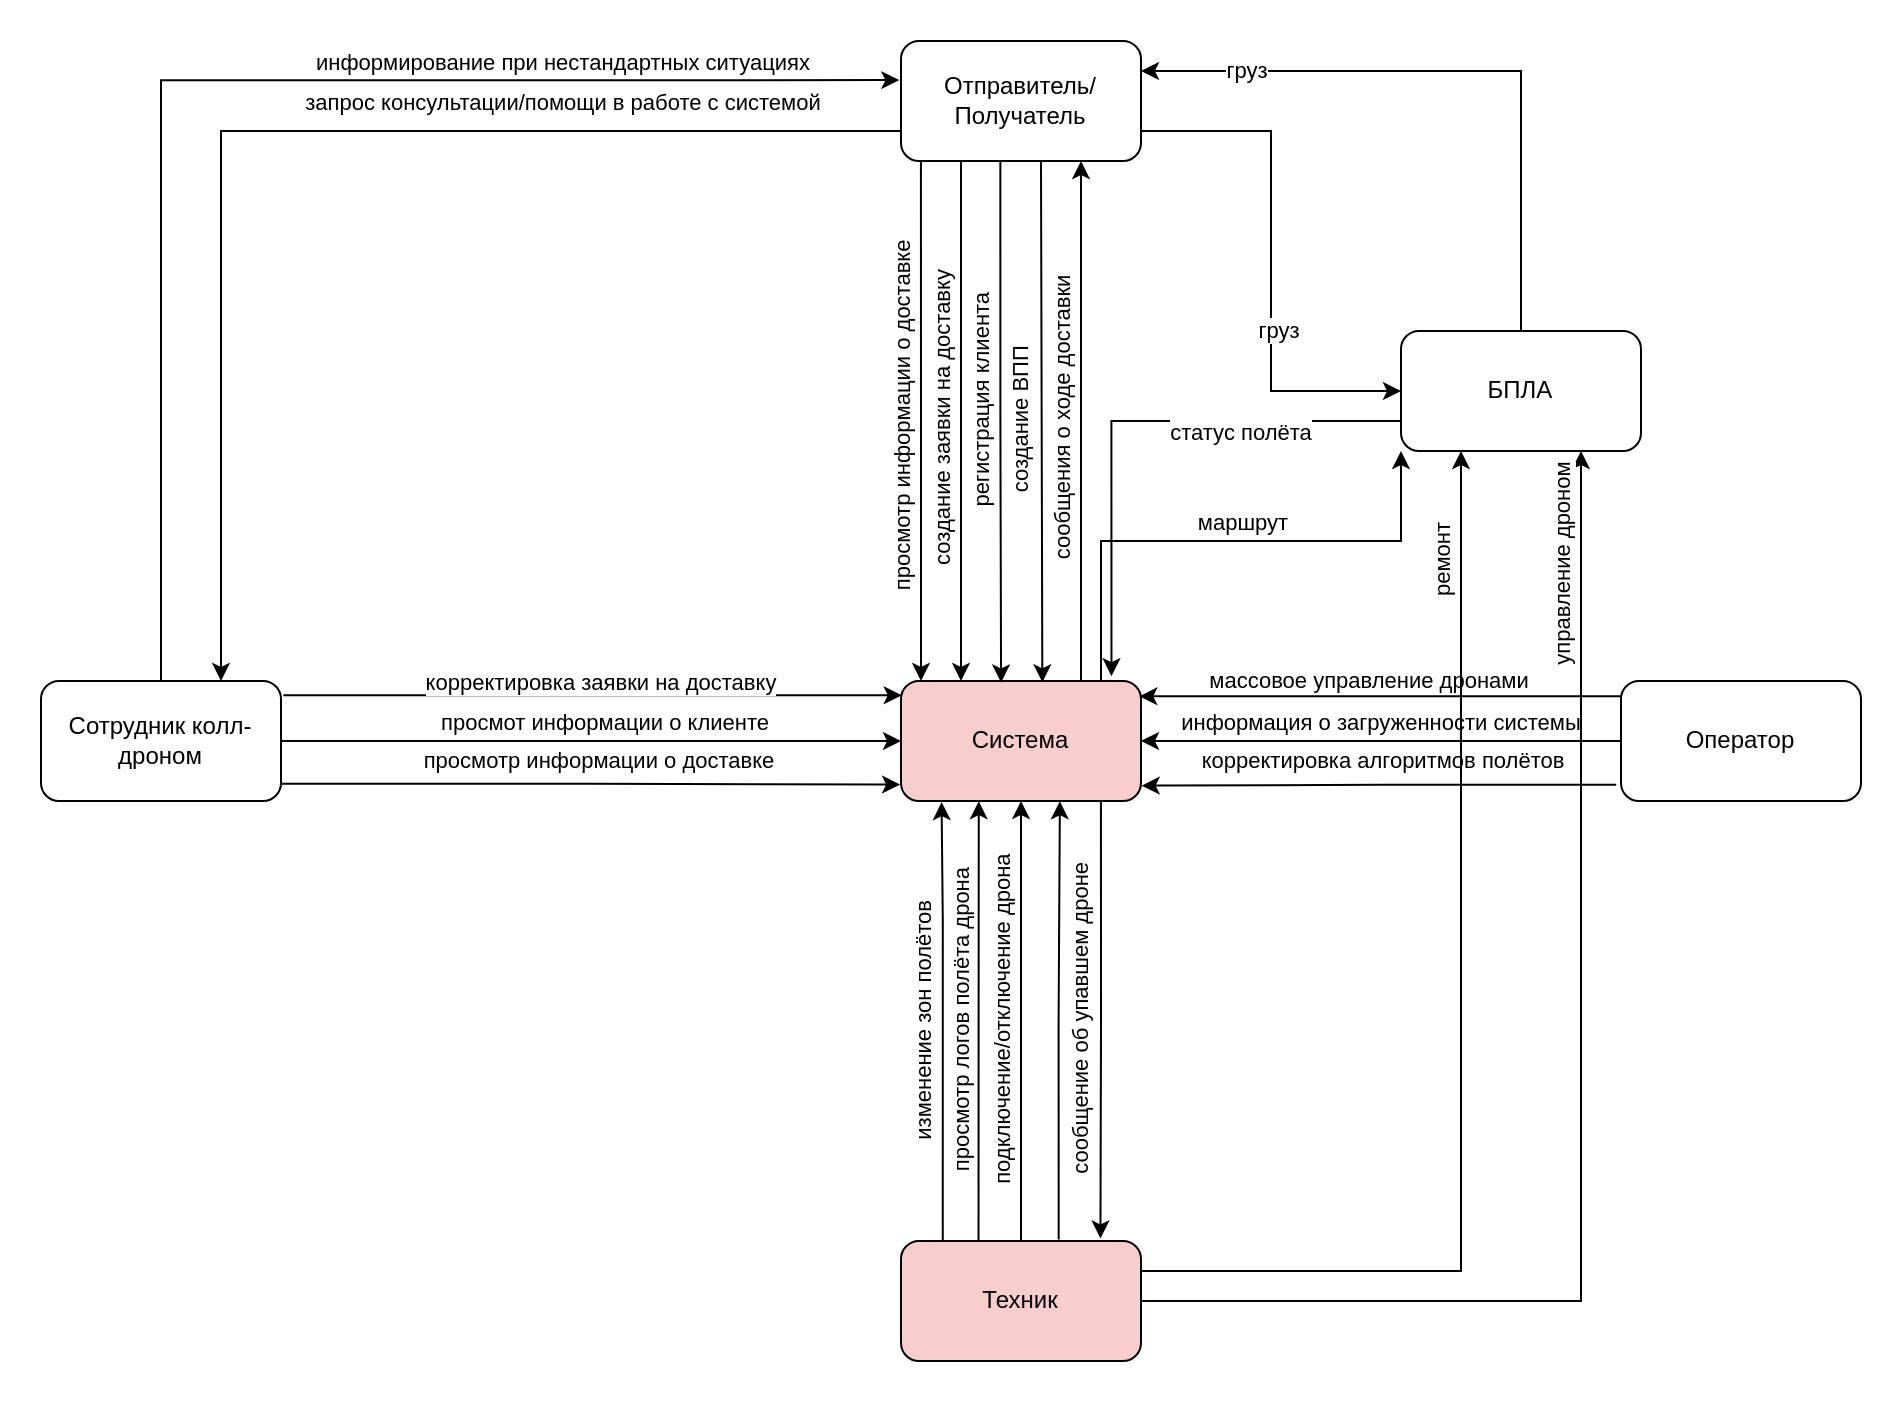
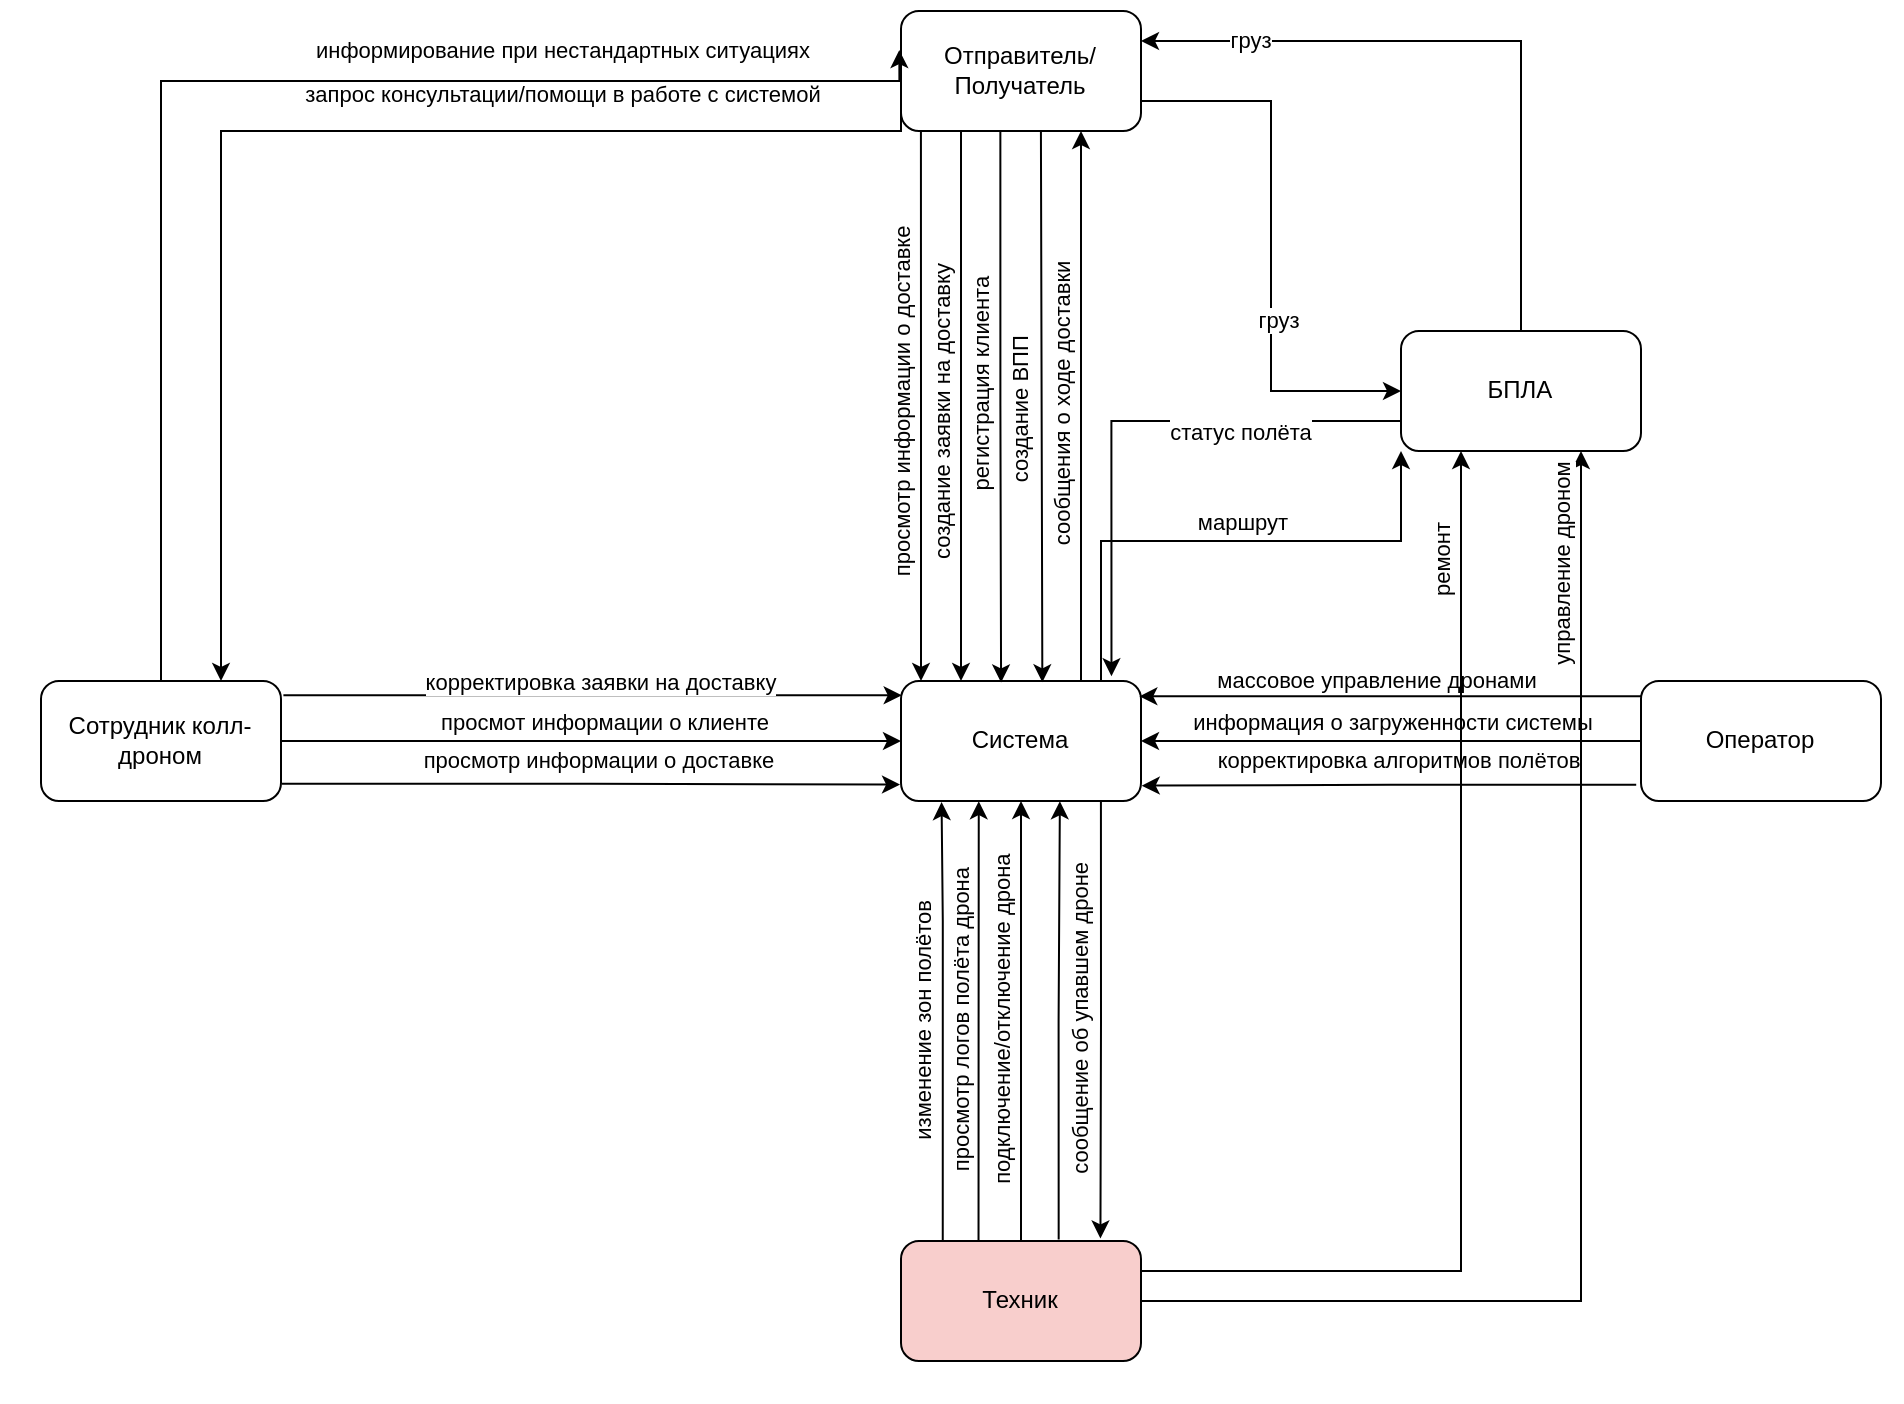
node "Отправитель/Получатель": moved (1021, 101) -> (1021, 71)
node "Система": fillcolor #f8cecc -> #ffffff
node "Оператор": moved (1741, 741) -> (1761, 741)
